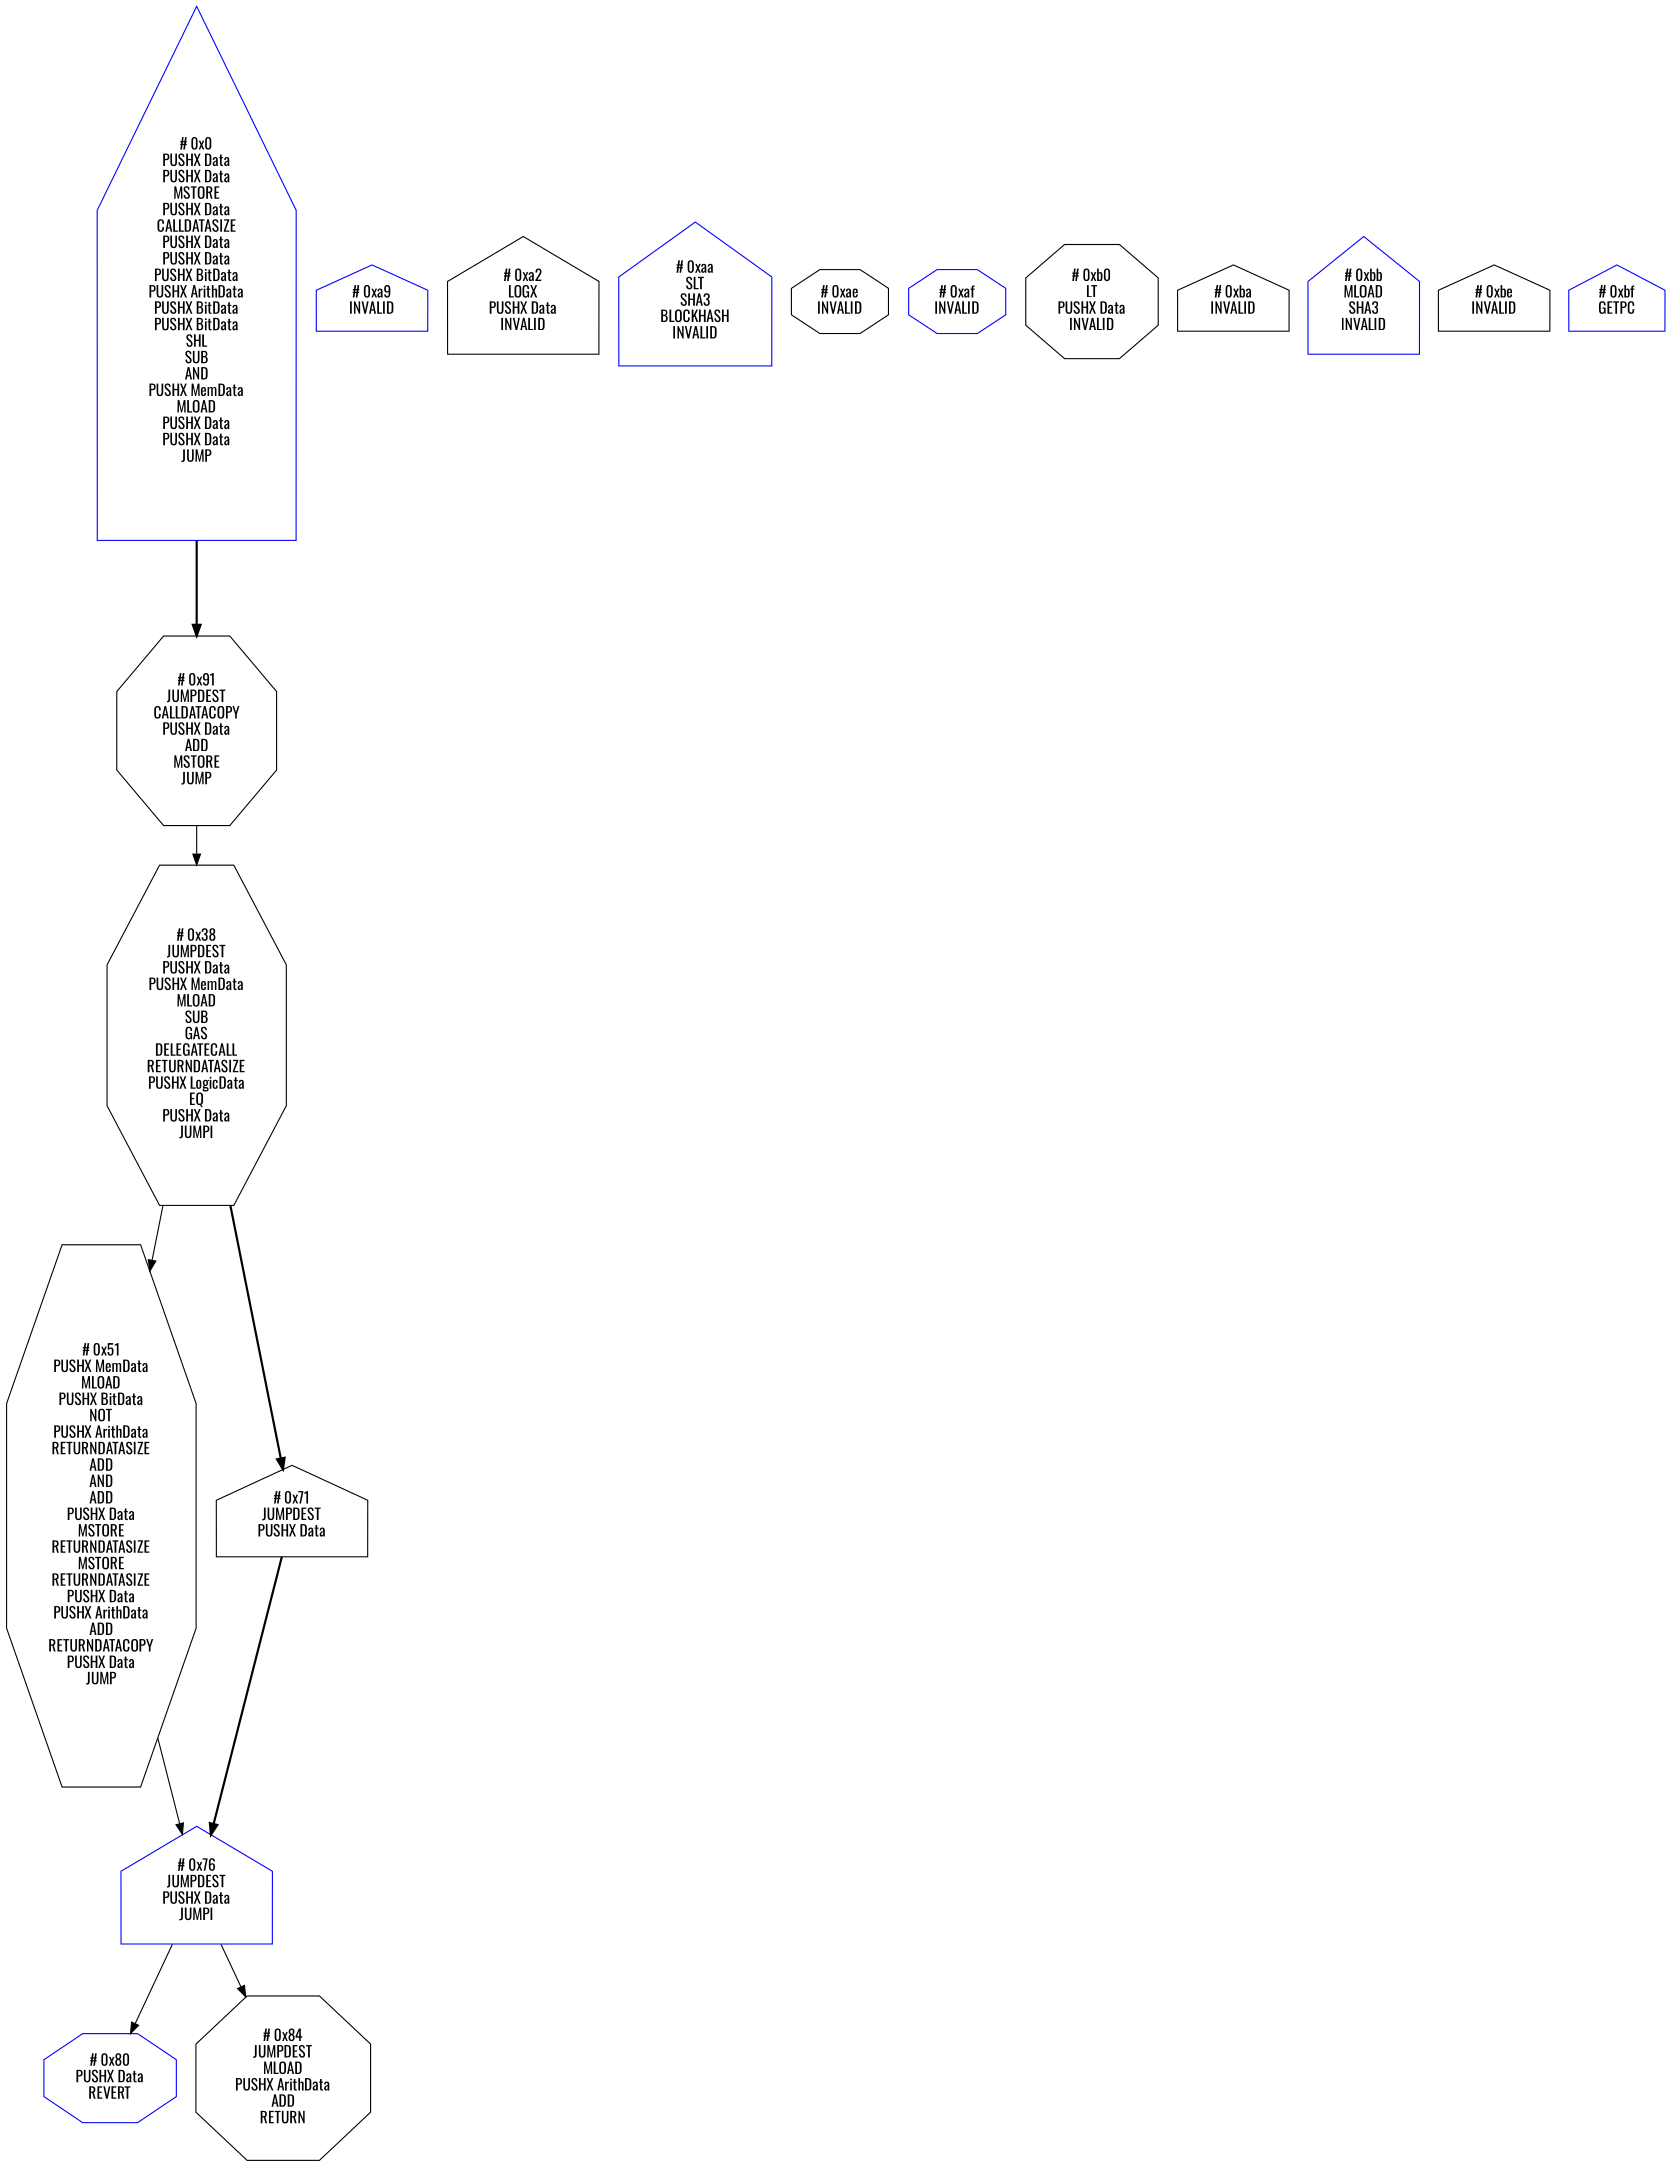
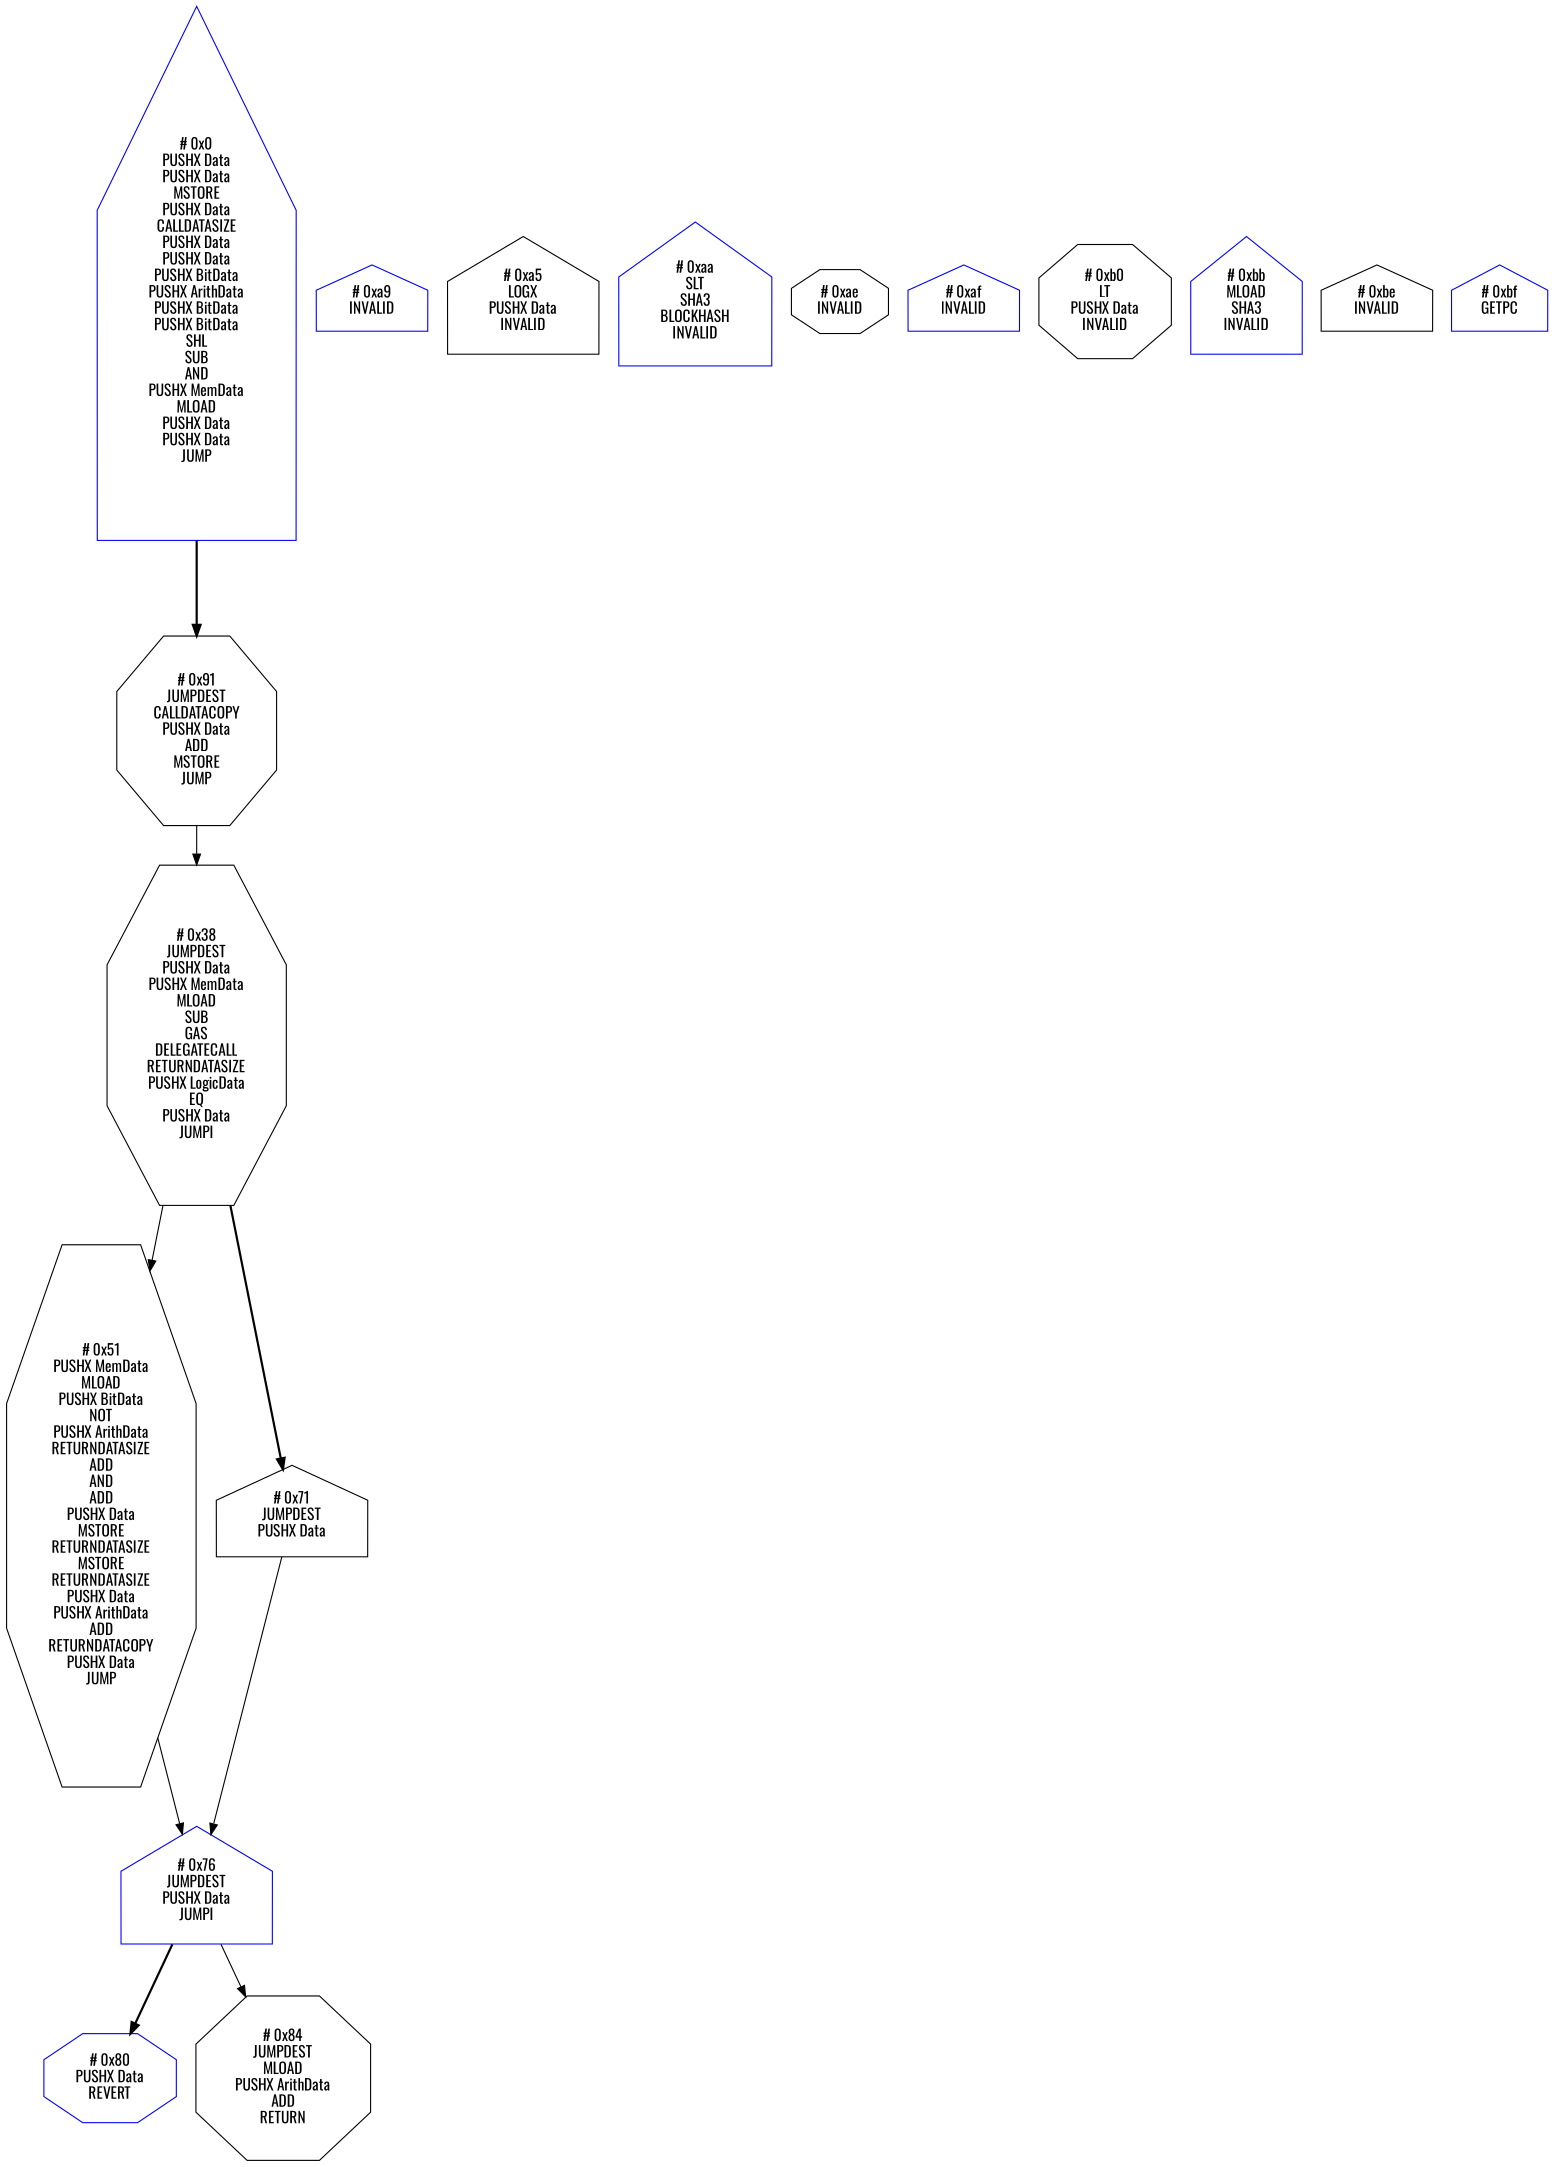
node "# 0xa2 LOGX PUSHX Data INVALID": label "# 0xa2 LOGX PUSHX Data INVALID" -> "# 0xa5 LOGX PUSHX Data INVALID"
node "# 0xaf INVALID": shape octagon -> house
node "# 0xba INVALID": removed
edge "# 0x71 JUMPDEST PUSHX Data" -> "# 0x76 JUMPDEST PUSHX Data JUMPI": style bold -> solid
edge "# 0x76 JUMPDEST PUSHX Data JUMPI" -> "# 0x80 PUSHX Data REVERT": style solid -> bold
